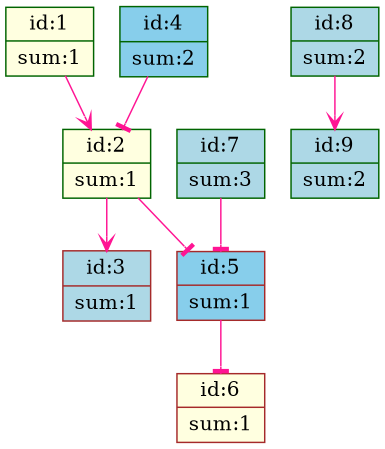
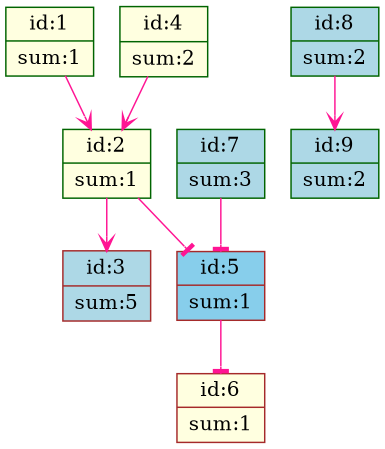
node "id:4": fillcolor skyblue -> lightyellow
edge "id:4" -> "id:2": arrowhead tee -> vee
node "id:3": text "sum:1" -> "sum:5"
